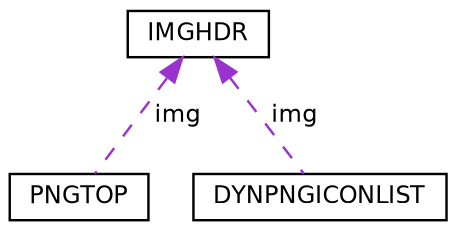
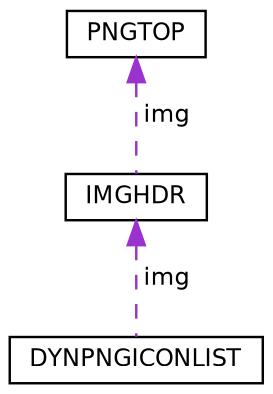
edge "PNGTOP" -> "IMGHDR": reversed
